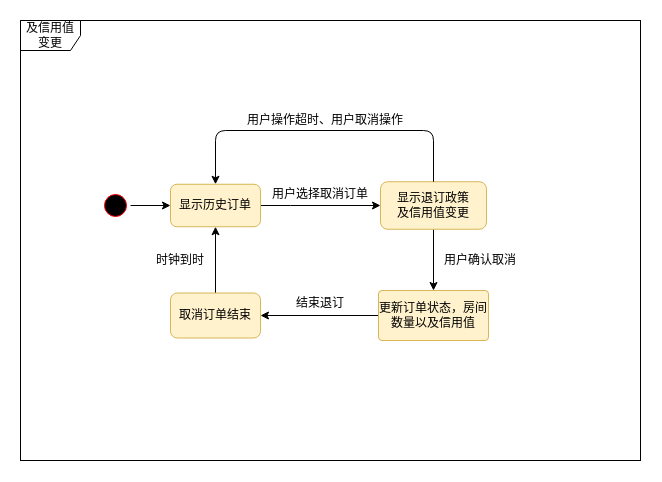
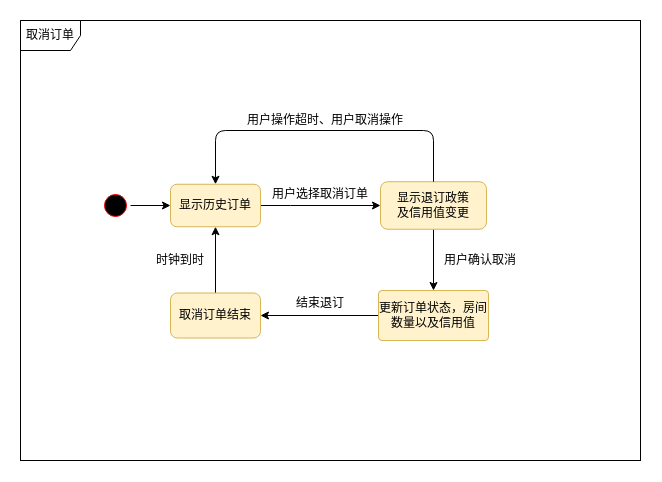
node "及信用值变更": label "及信用值变更" -> "取消订单"
